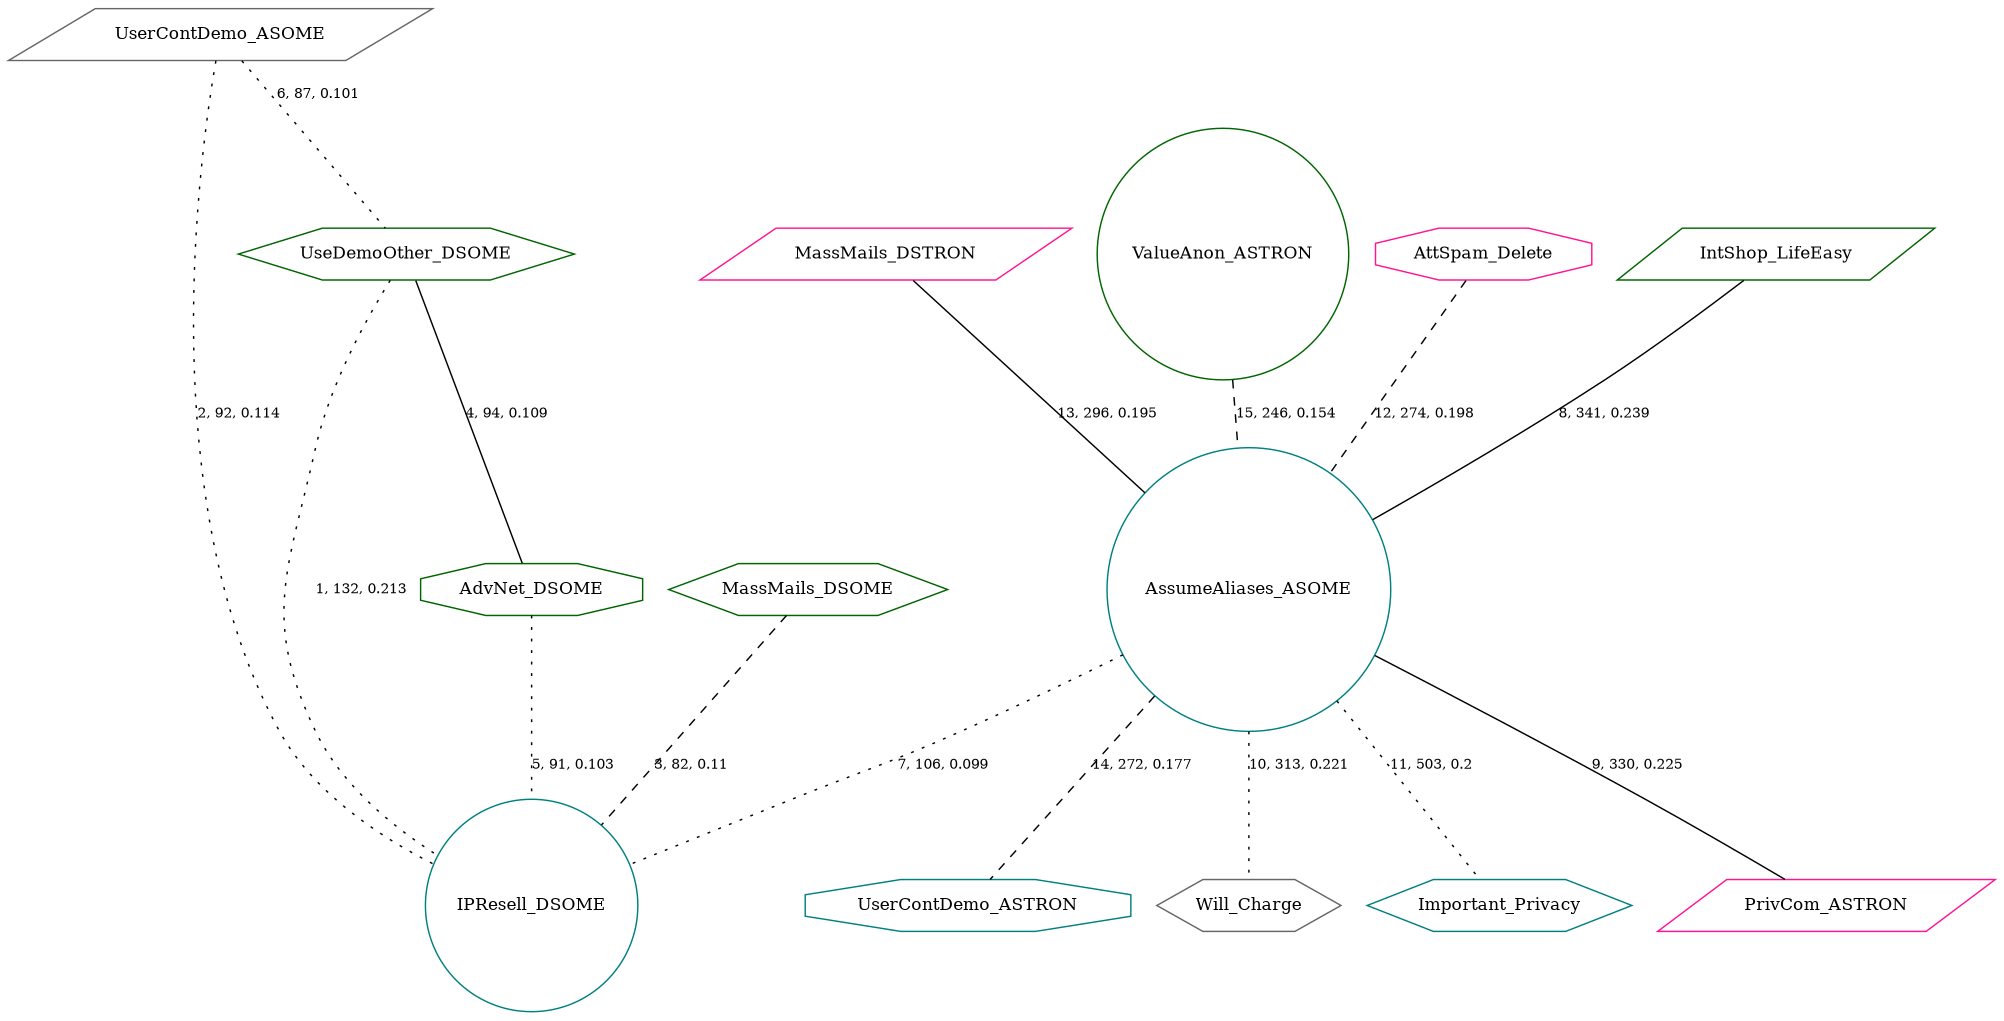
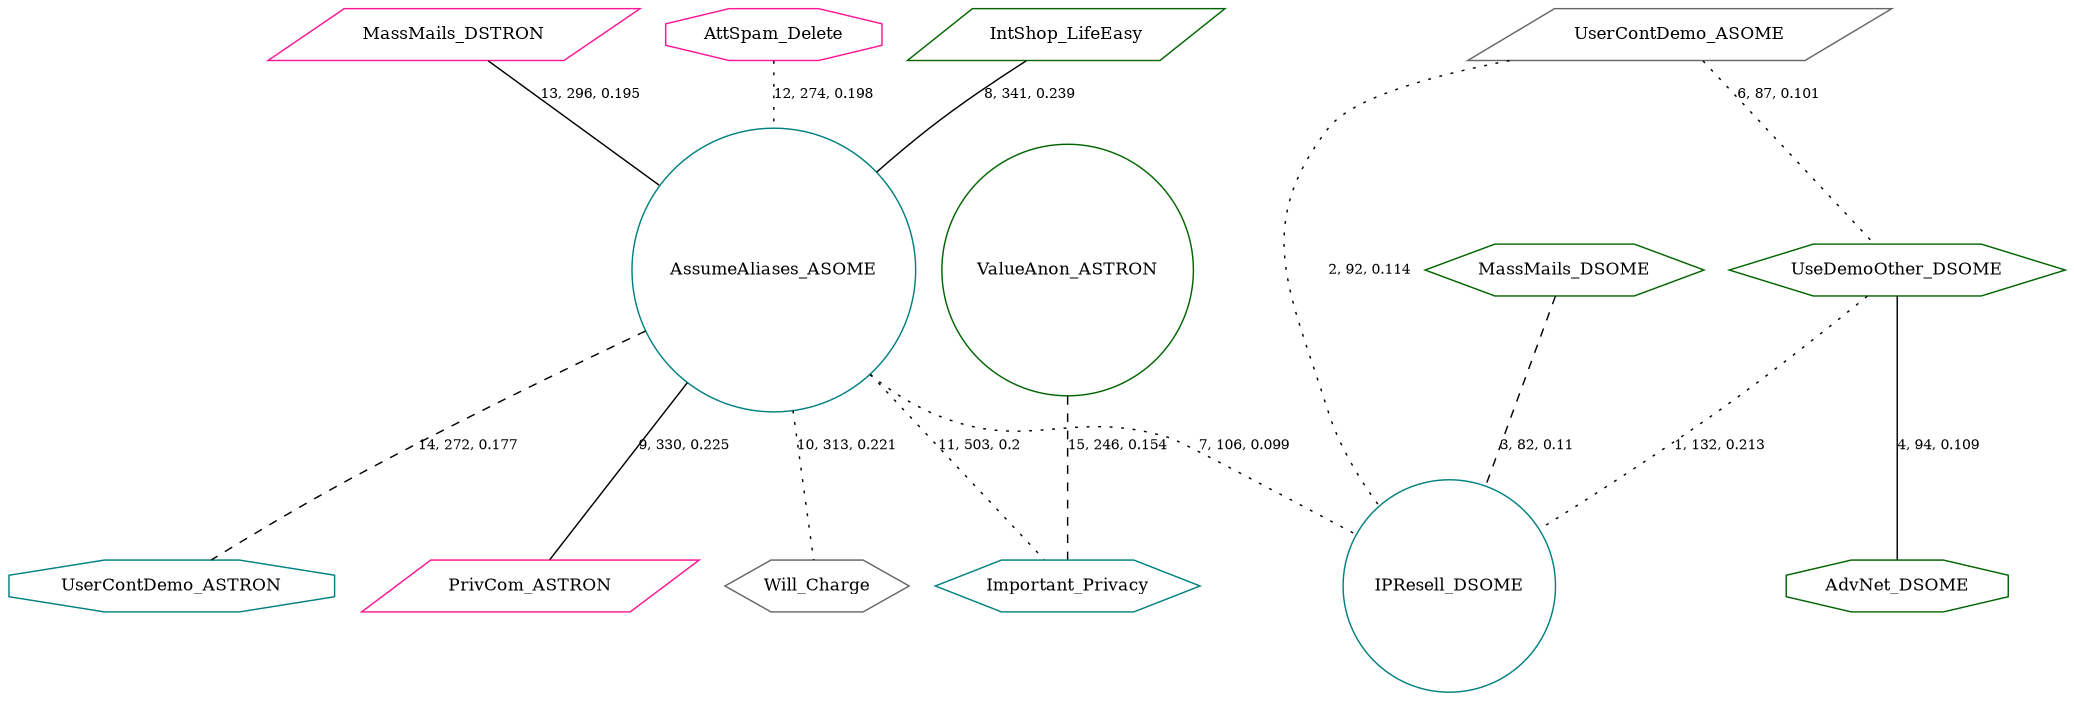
edge "AttSpam_Delete" -- "AssumeAliases_ASOME": style dashed -> dotted
edge "ValueAnon_ASTRON" -- "AssumeAliases_ASOME": now "ValueAnon_ASTRON" -- "Important_Privacy"
edge "AdvNet_DSOME" -- "IPResell_DSOME": removed, label "5, 91, 0.103"
